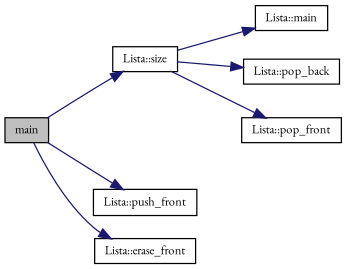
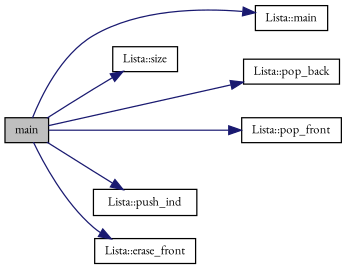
edge "Lista::size" -> "Lista::main": now "main" -> "Lista::main"
edge "Lista::size" -> "Lista::pop_back": now "main" -> "Lista::pop_back"
edge "Lista::size" -> "Lista::pop_front": now "main" -> "Lista::pop_front"
node "Lista::push_front": label "Lista::push_front" -> "Lista::push_ind"
